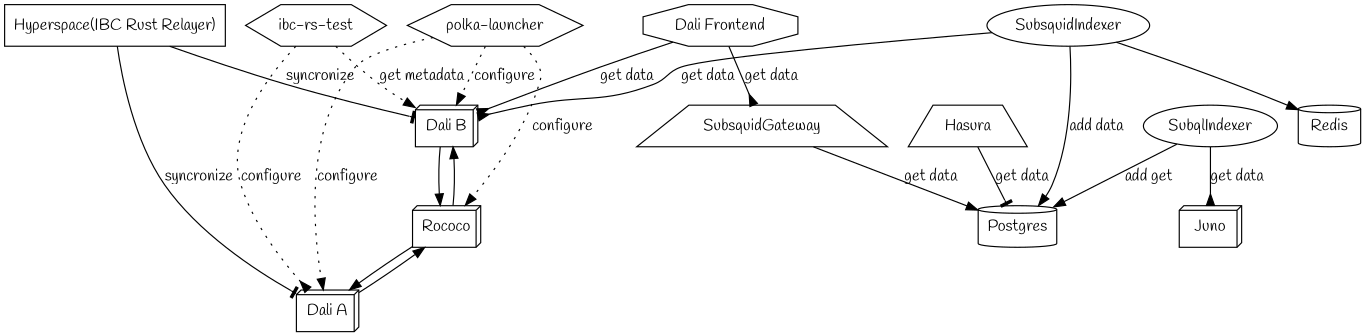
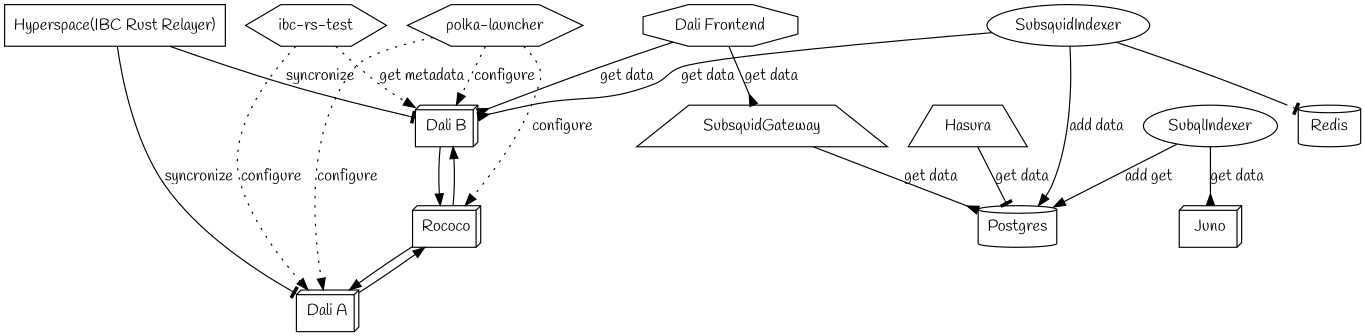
edge "SubsquidIndexer" -> "Redis": arrowhead normal -> tee
edge "ibc-rs-test" -> "Dali A": arrowhead inv -> normal
edge "SubsquidGateway" -> "Postgres": arrowhead normal -> inv
